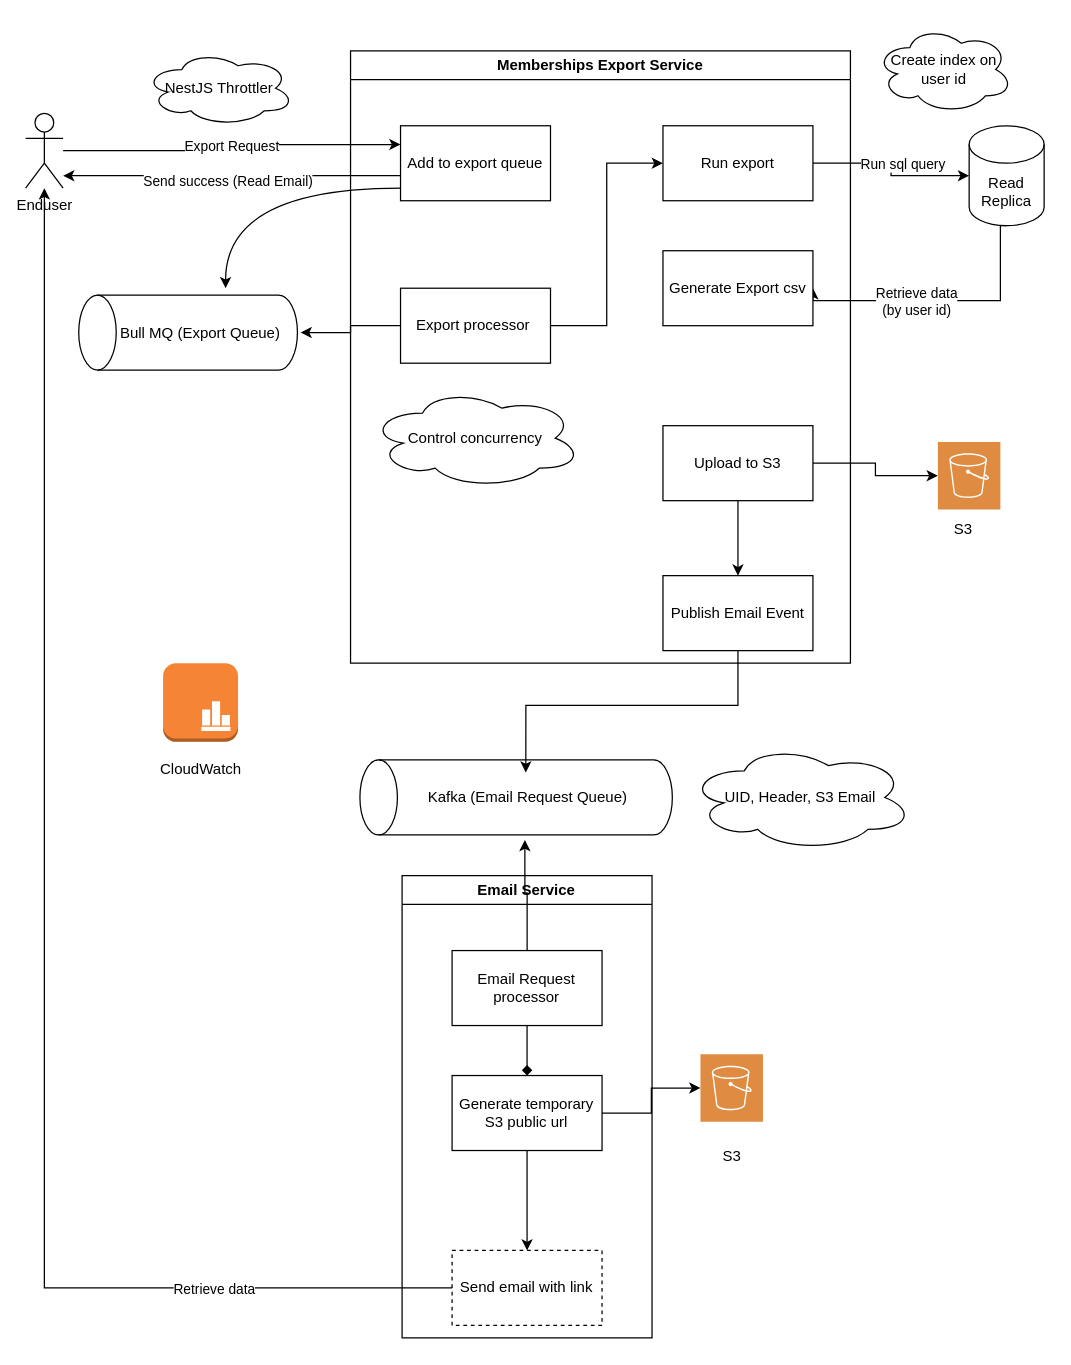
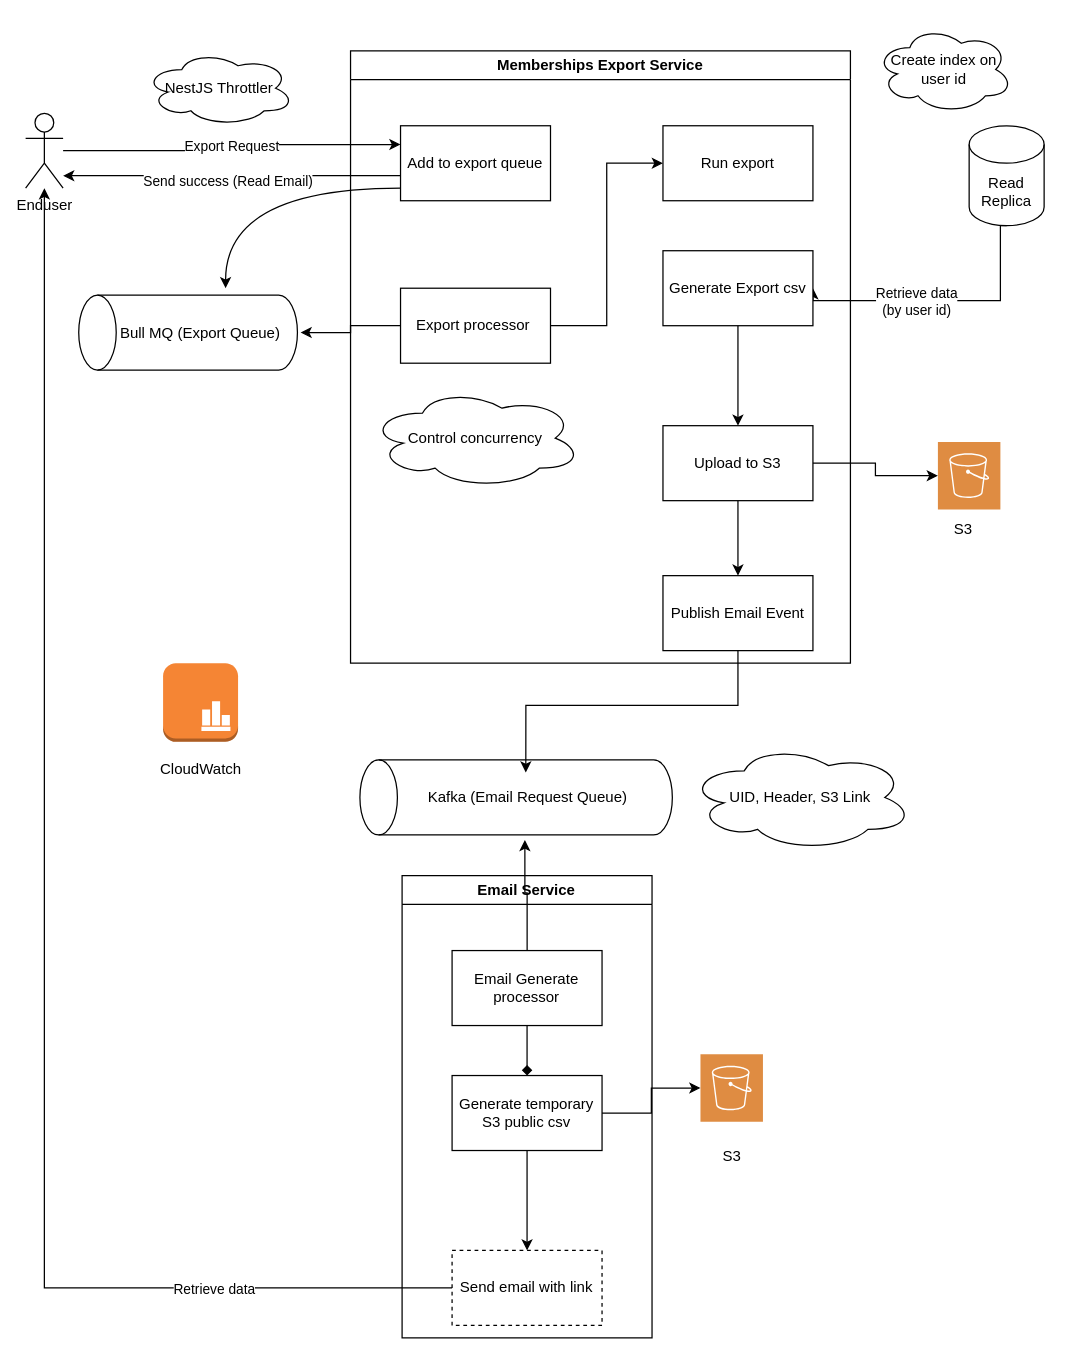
edge "Run export" -> "Read Replica": removed, label "Run sql query"
edge "Generate Export csv" -> "Upload to S3": added
node "UID, Header, S3 Email": label "UID, Header, S3 Email" -> "UID, Header, S3 Link"
node "Email Request processor": label "Email Request processor" -> "Email Generate processor"
node "Generate temporary S3 public url": label "Generate temporary S3 public url" -> "Generate temporary S3 public csv"
